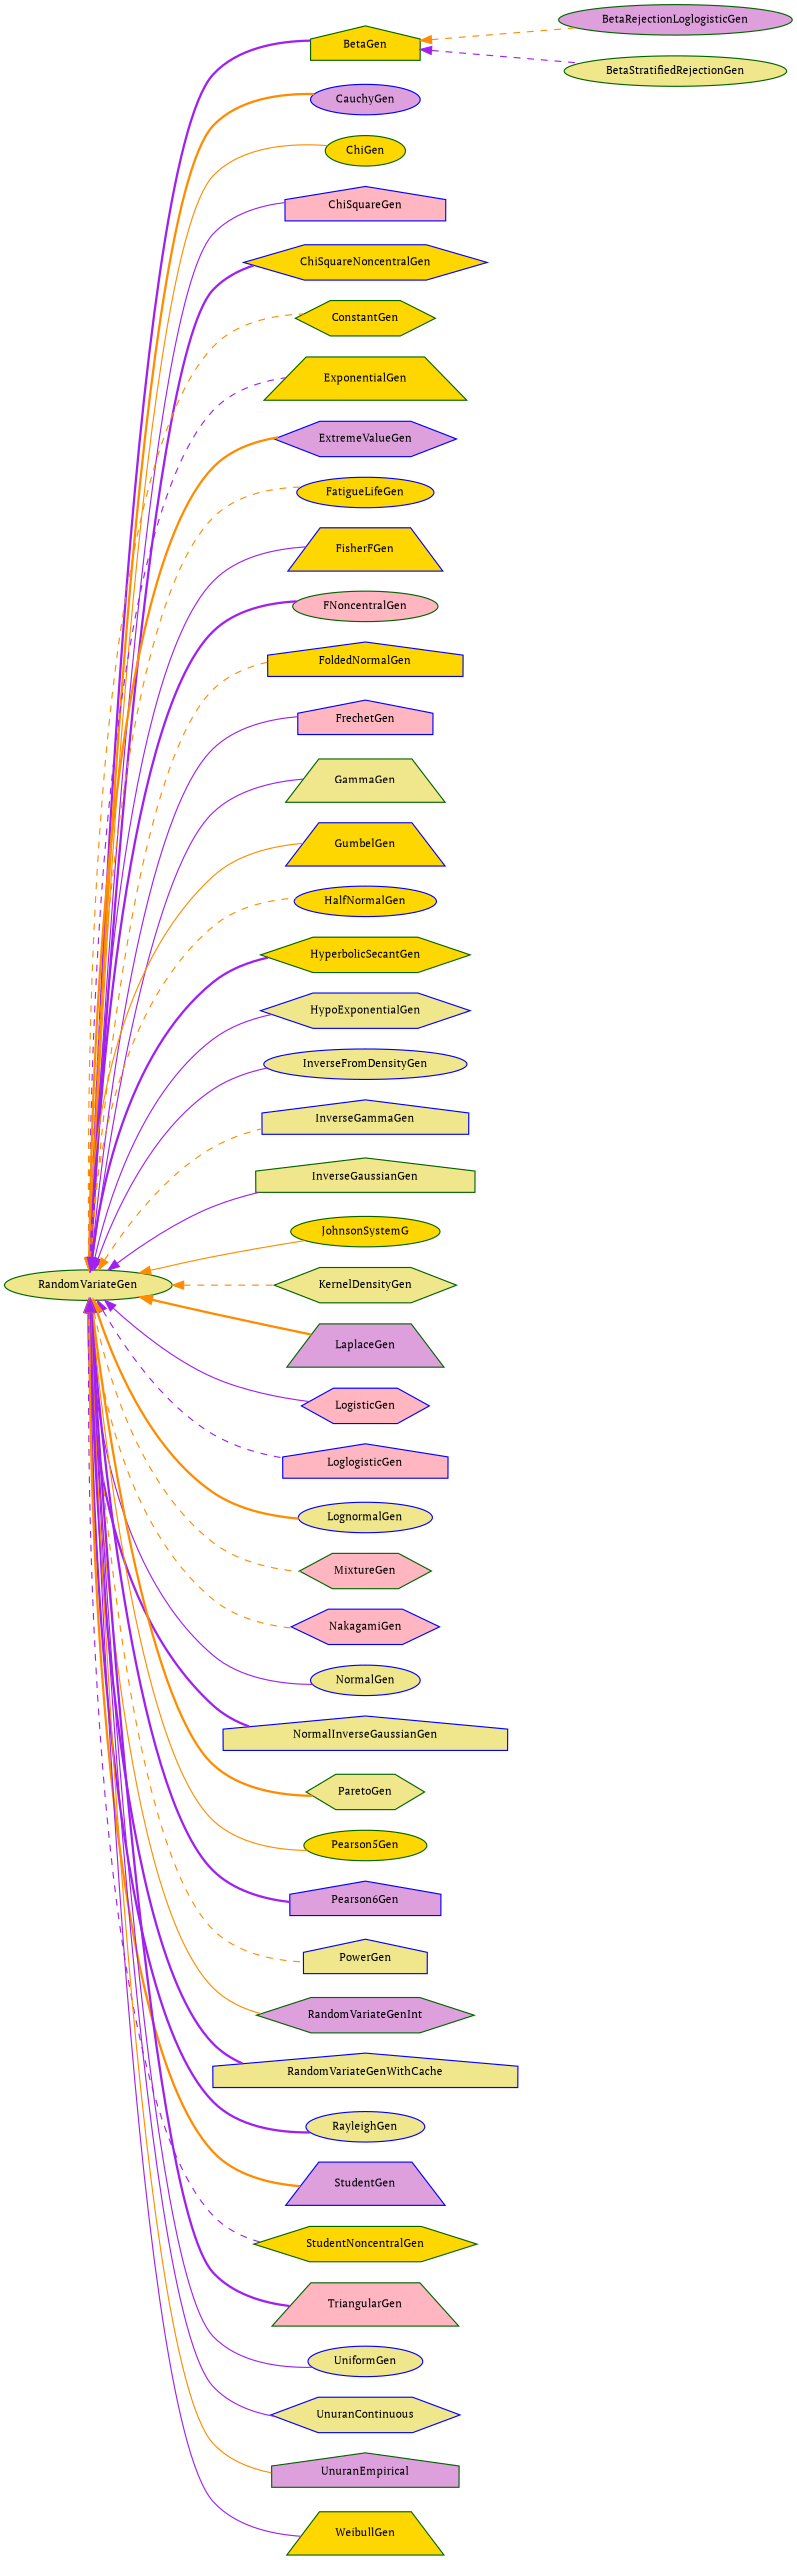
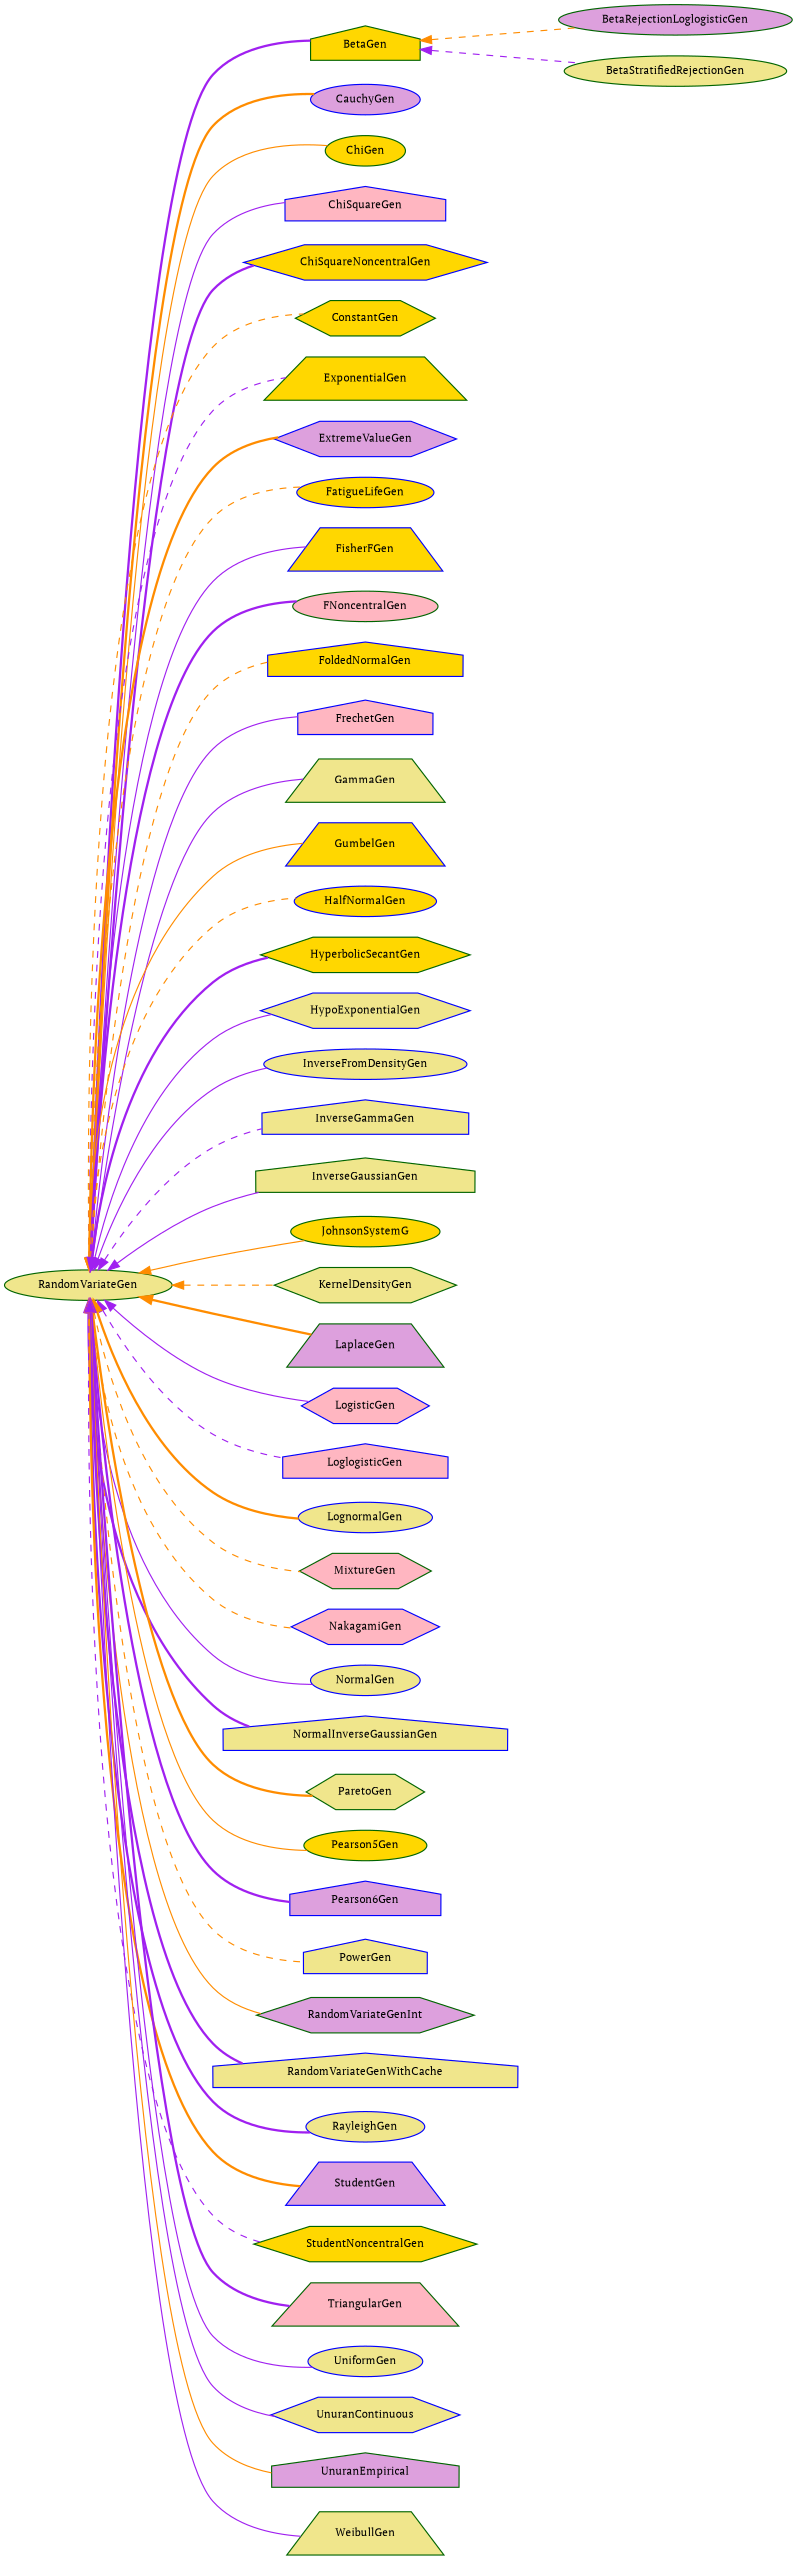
edge "InverseGammaGen" -> "RandomVariateGen": color darkorange -> purple
node "WeibullGen": fillcolor gold -> khaki
